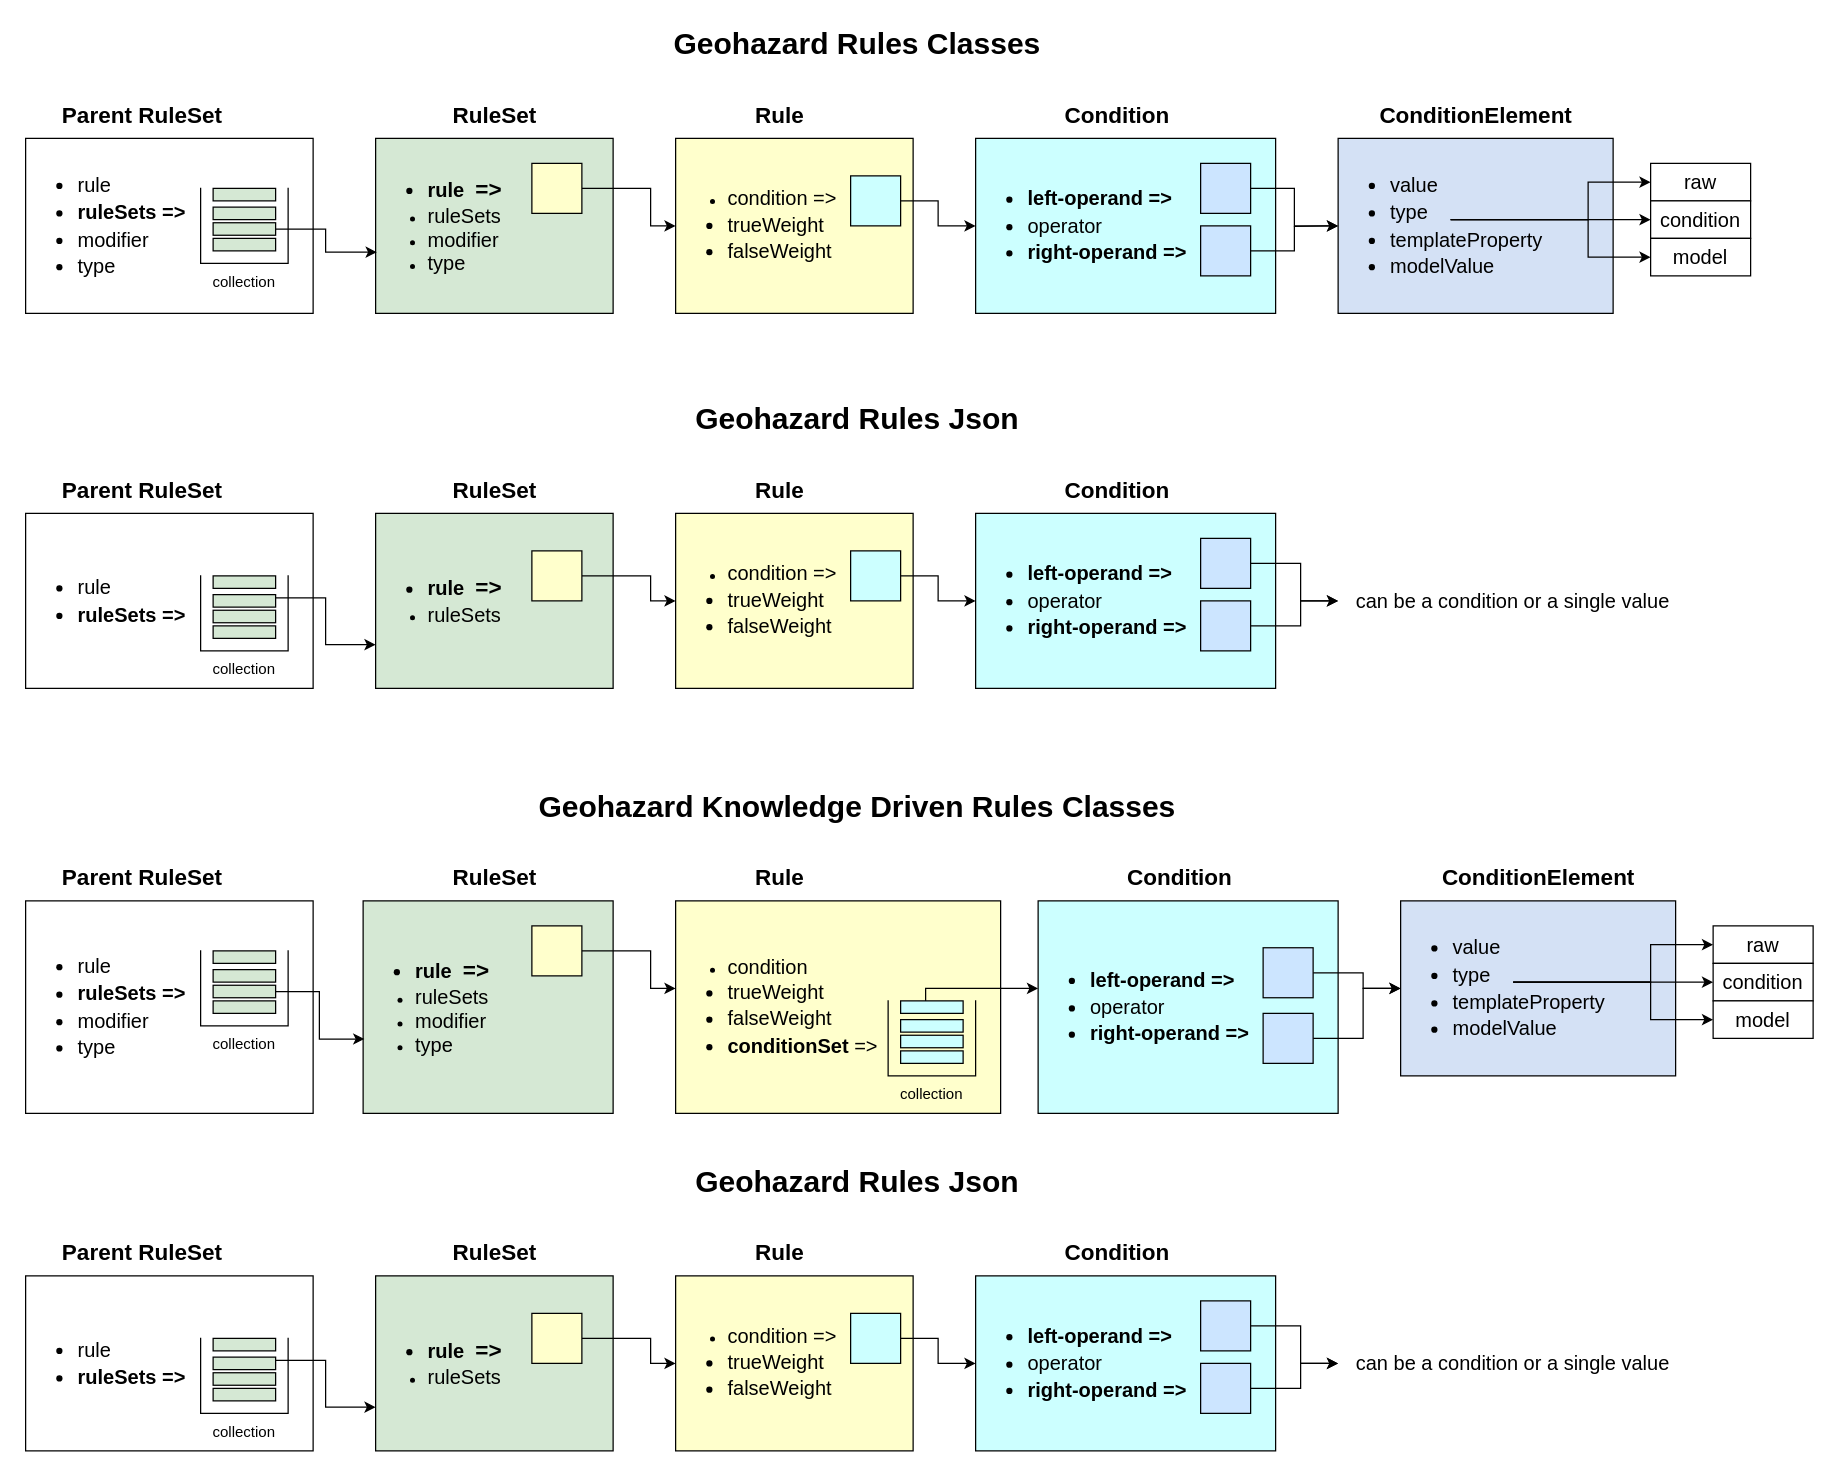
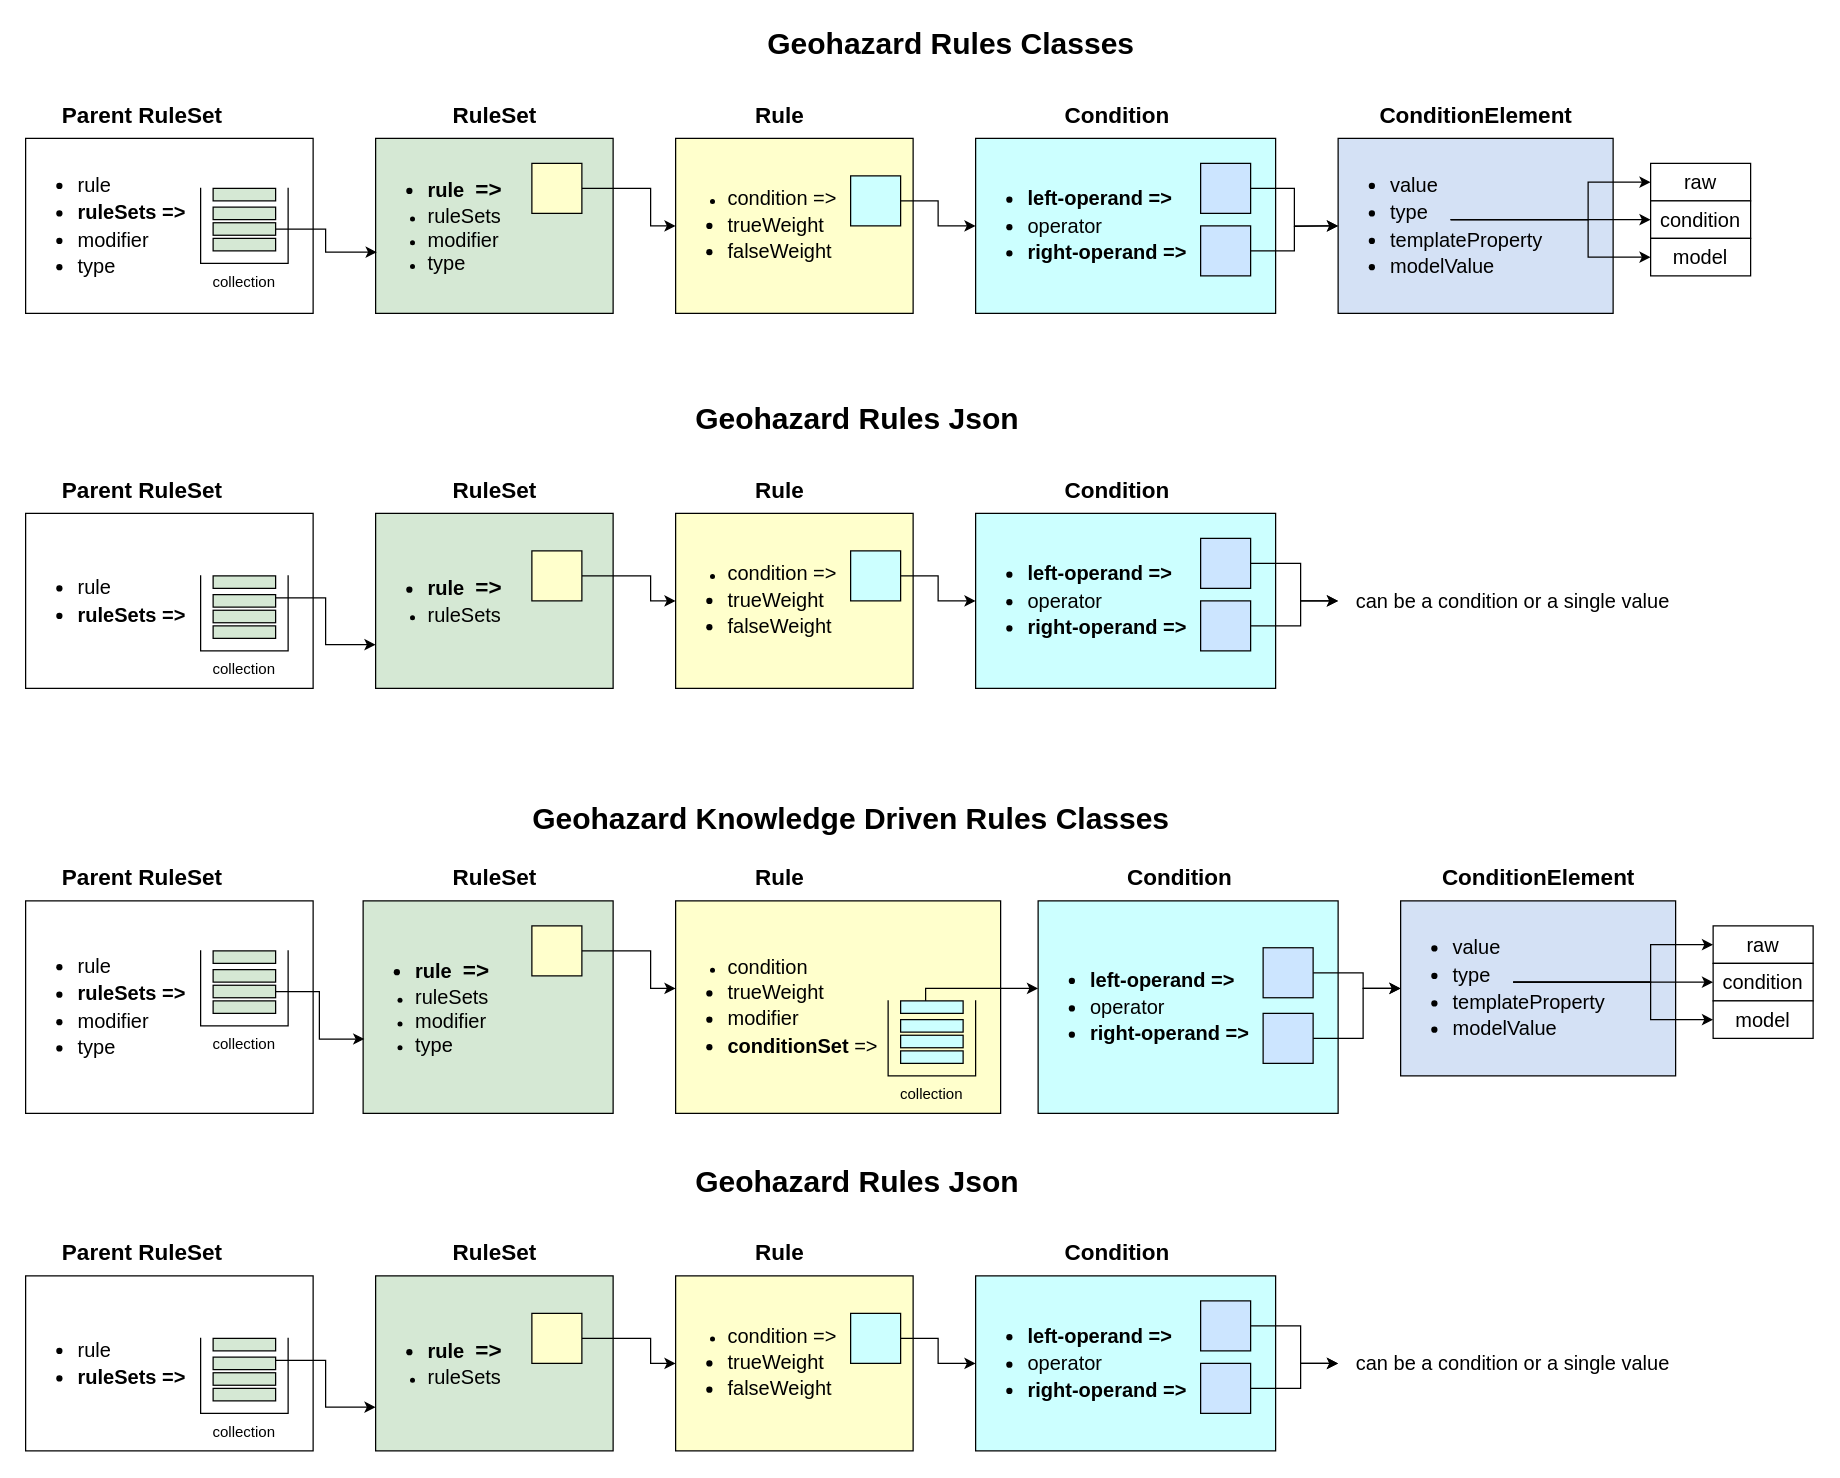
node "Geohazard Rules Classes": moved (857, 44) -> (951, 44)
node "Geohazard Knowledge Driven Rules Classes": moved (857, 807) -> (851, 819)
node "condition trueWeight falseWeight conditionSet =>": label "condition trueWeight falseWeight conditionSet =>" -> "condition trueWeight modifier conditionSet =>"
